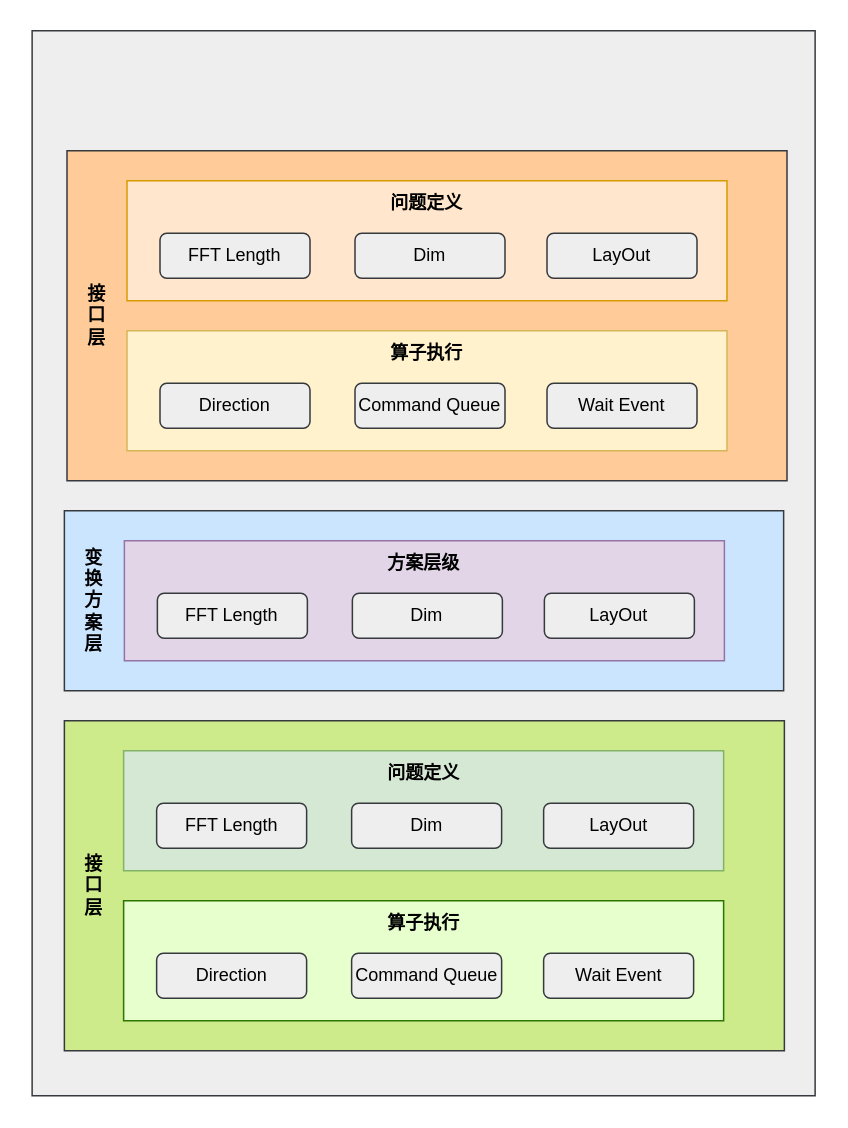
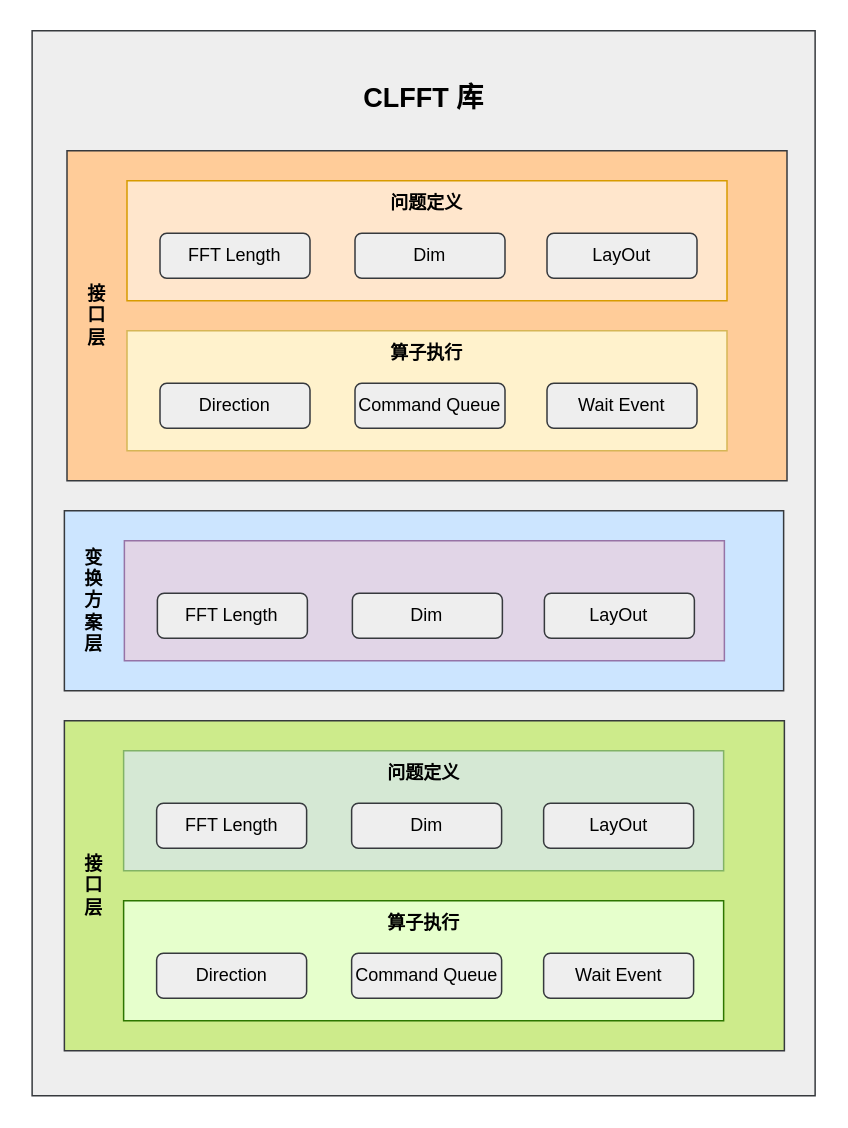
node "CLFFT 库": added
node "方案层级": removed
